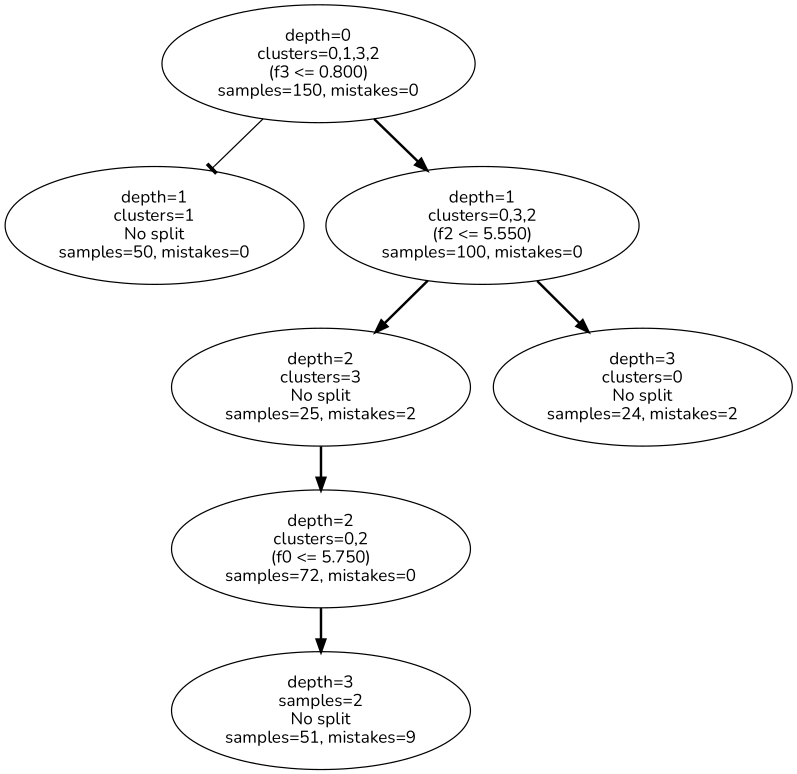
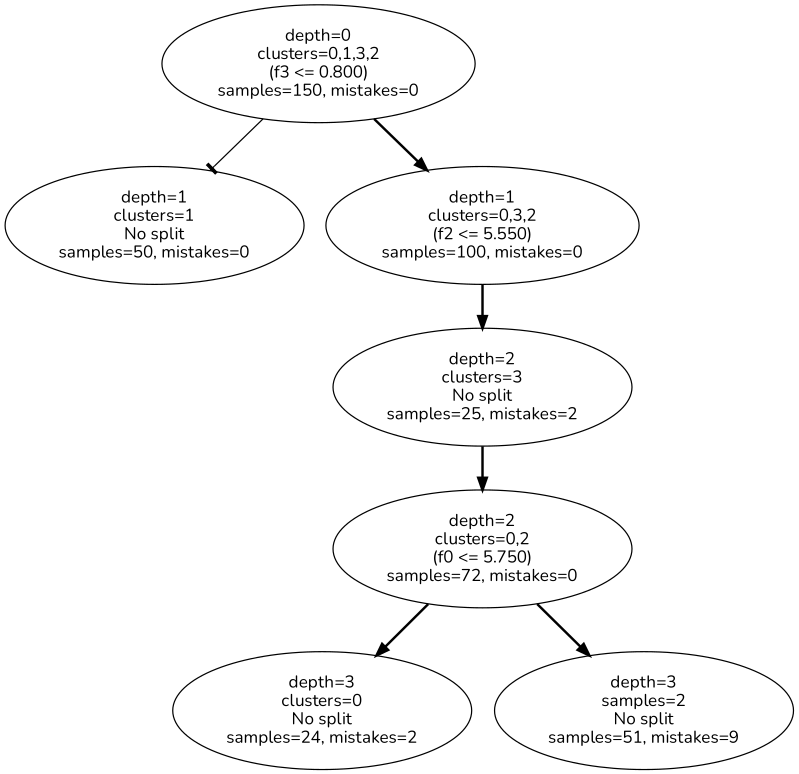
edge "depth=1 clusters=0,3,2 (f2 <= 5.550) samples=100, mistakes=0" -> "depth=3 clusters=0 No split samples=24, mistakes=2": now "depth=2 clusters=0,2 (f0 <= 5.750) samples=72, mistakes=0" -> "depth=3 clusters=0 No split samples=24, mistakes=2"
